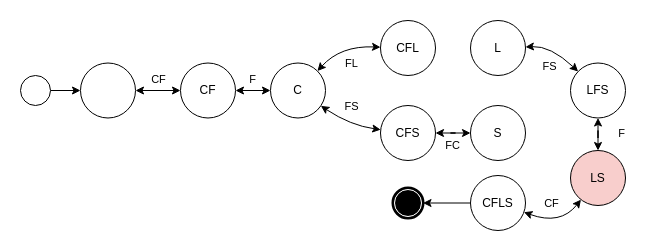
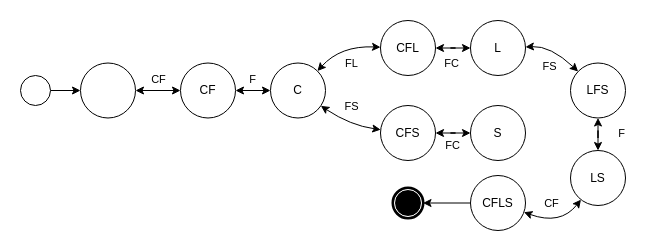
edge "CFL" -- "L": added, label "FC"
node "LS": fillcolor #f8cecc -> #ffffff
